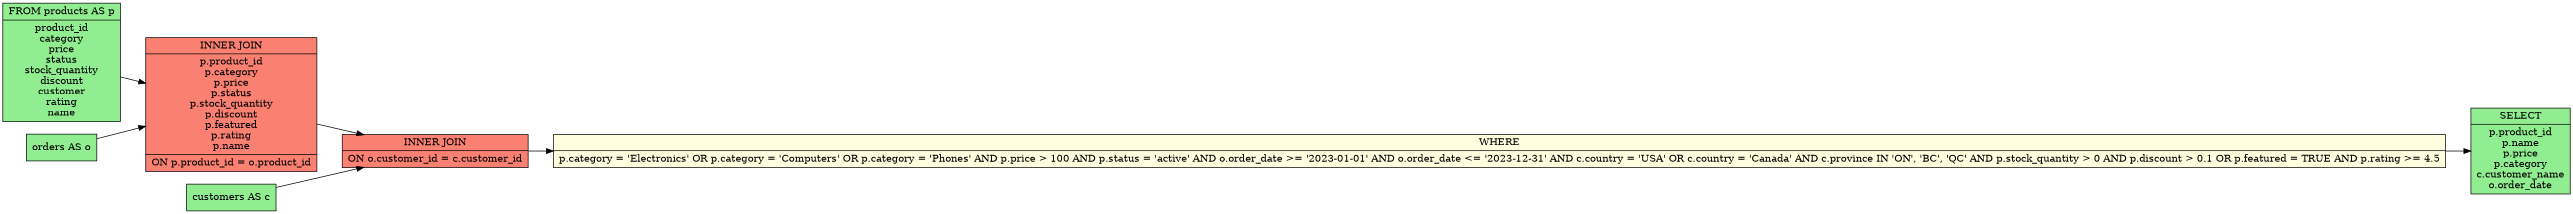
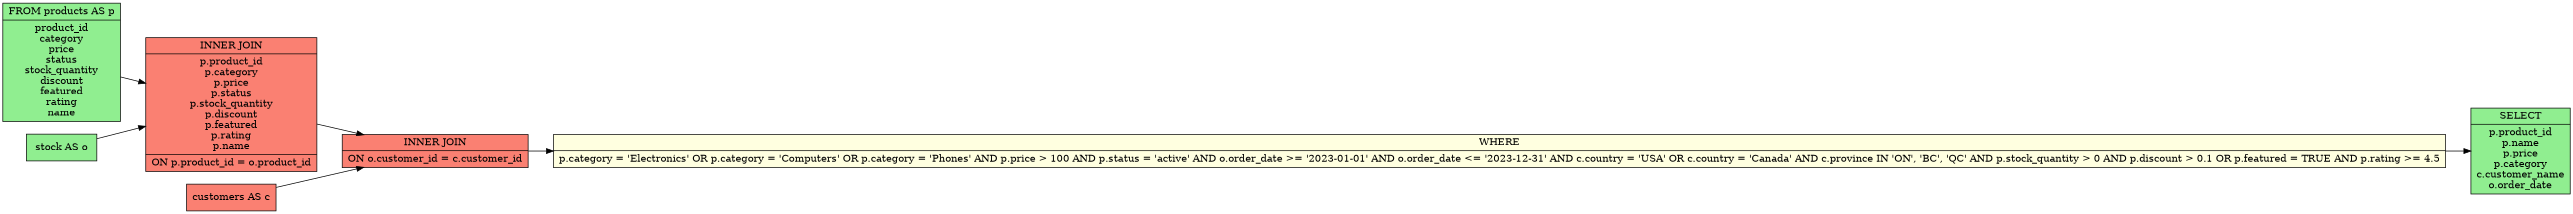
node "FROM products AS p": text "customer" -> "featured"
node "orders AS o": label "orders AS o" -> "stock AS o"
node "customers AS c": fillcolor lightgreen -> salmon
